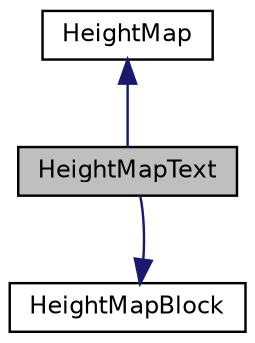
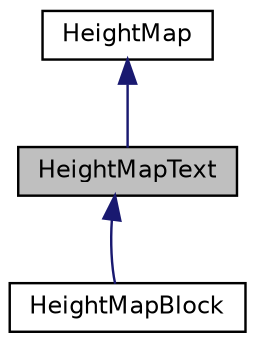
edge "HeightMapText" -> "HeightMapBlock": reversed
